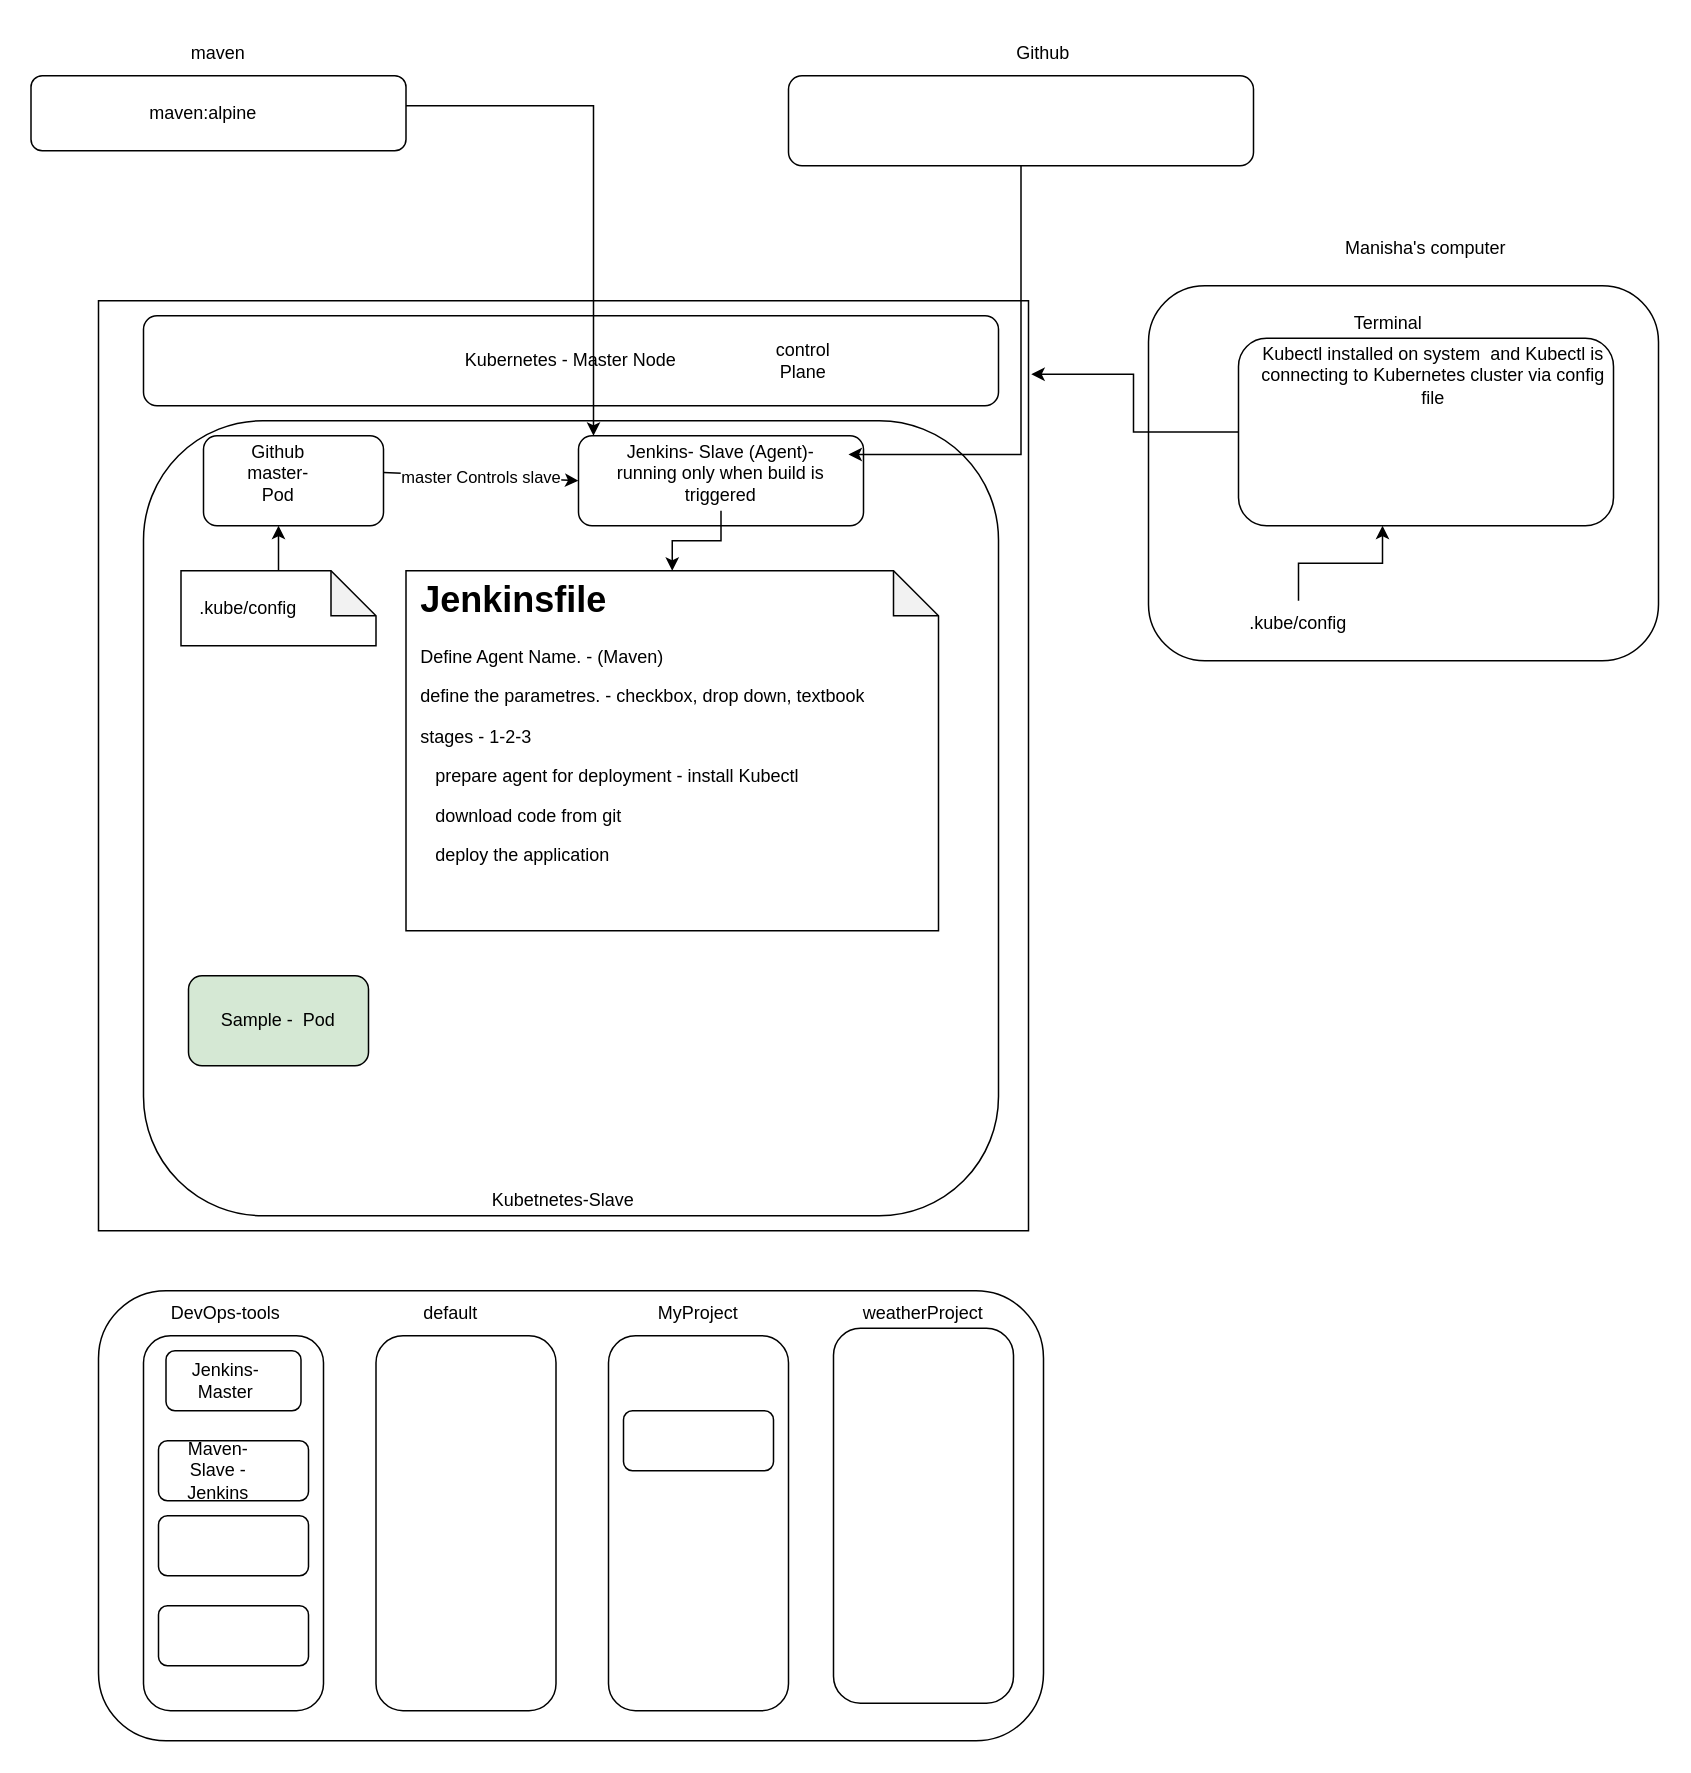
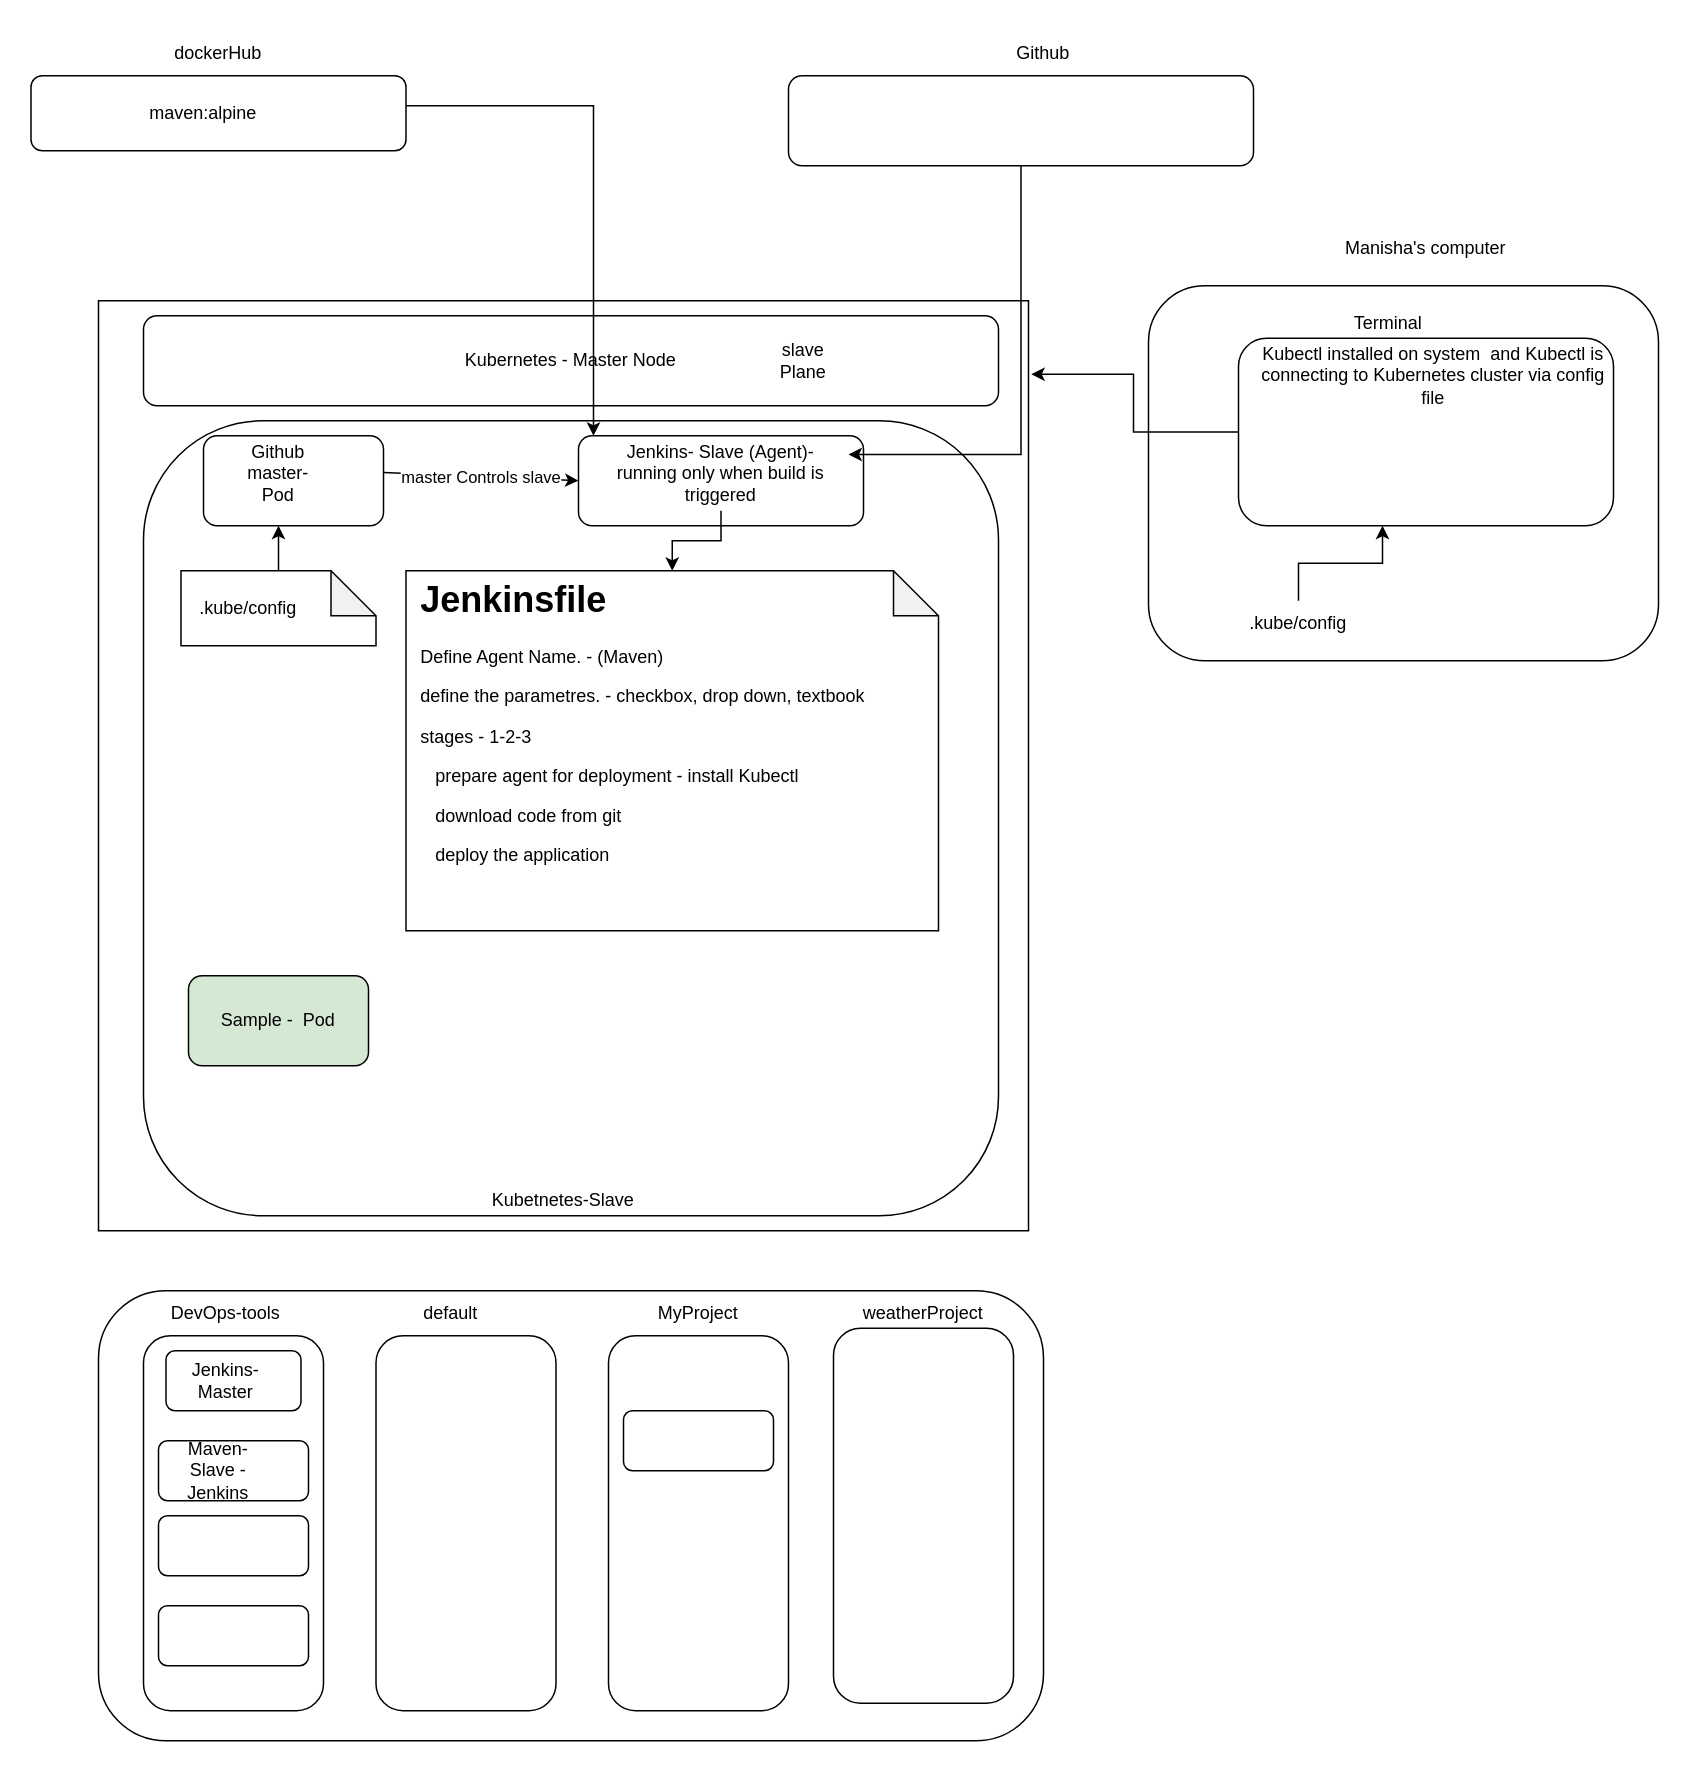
node "maven": label "maven" -> "dockerHub"
node "control Plane": label "control Plane" -> "slave Plane"
